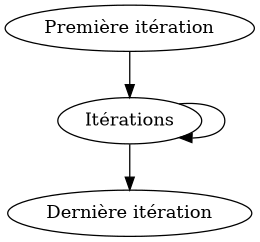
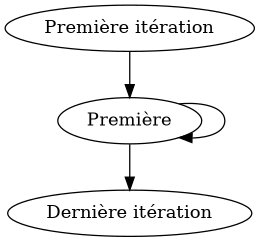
node "Itérations": label "Itérations" -> "Première"
